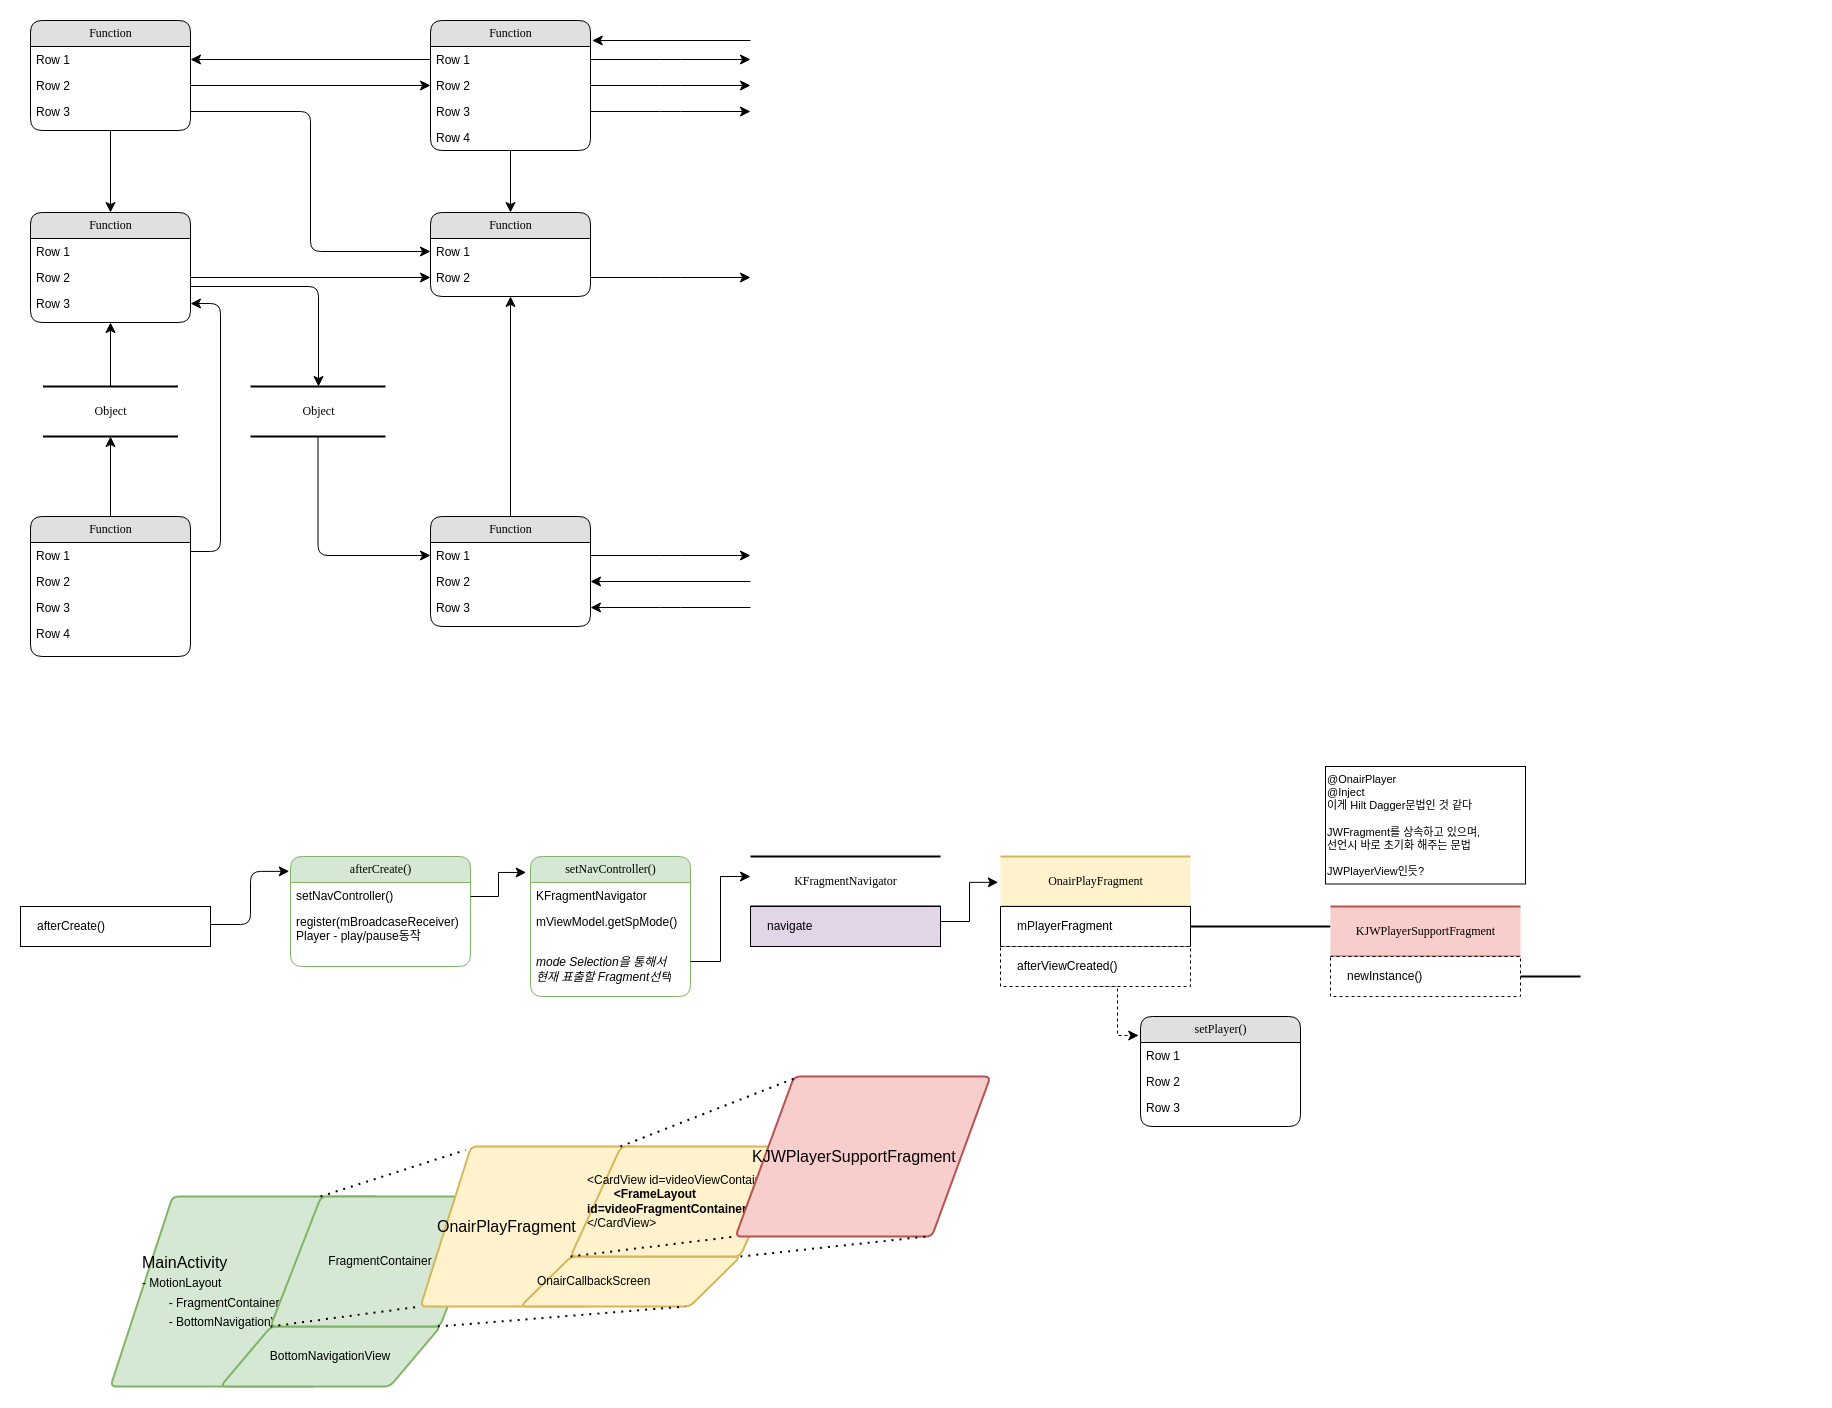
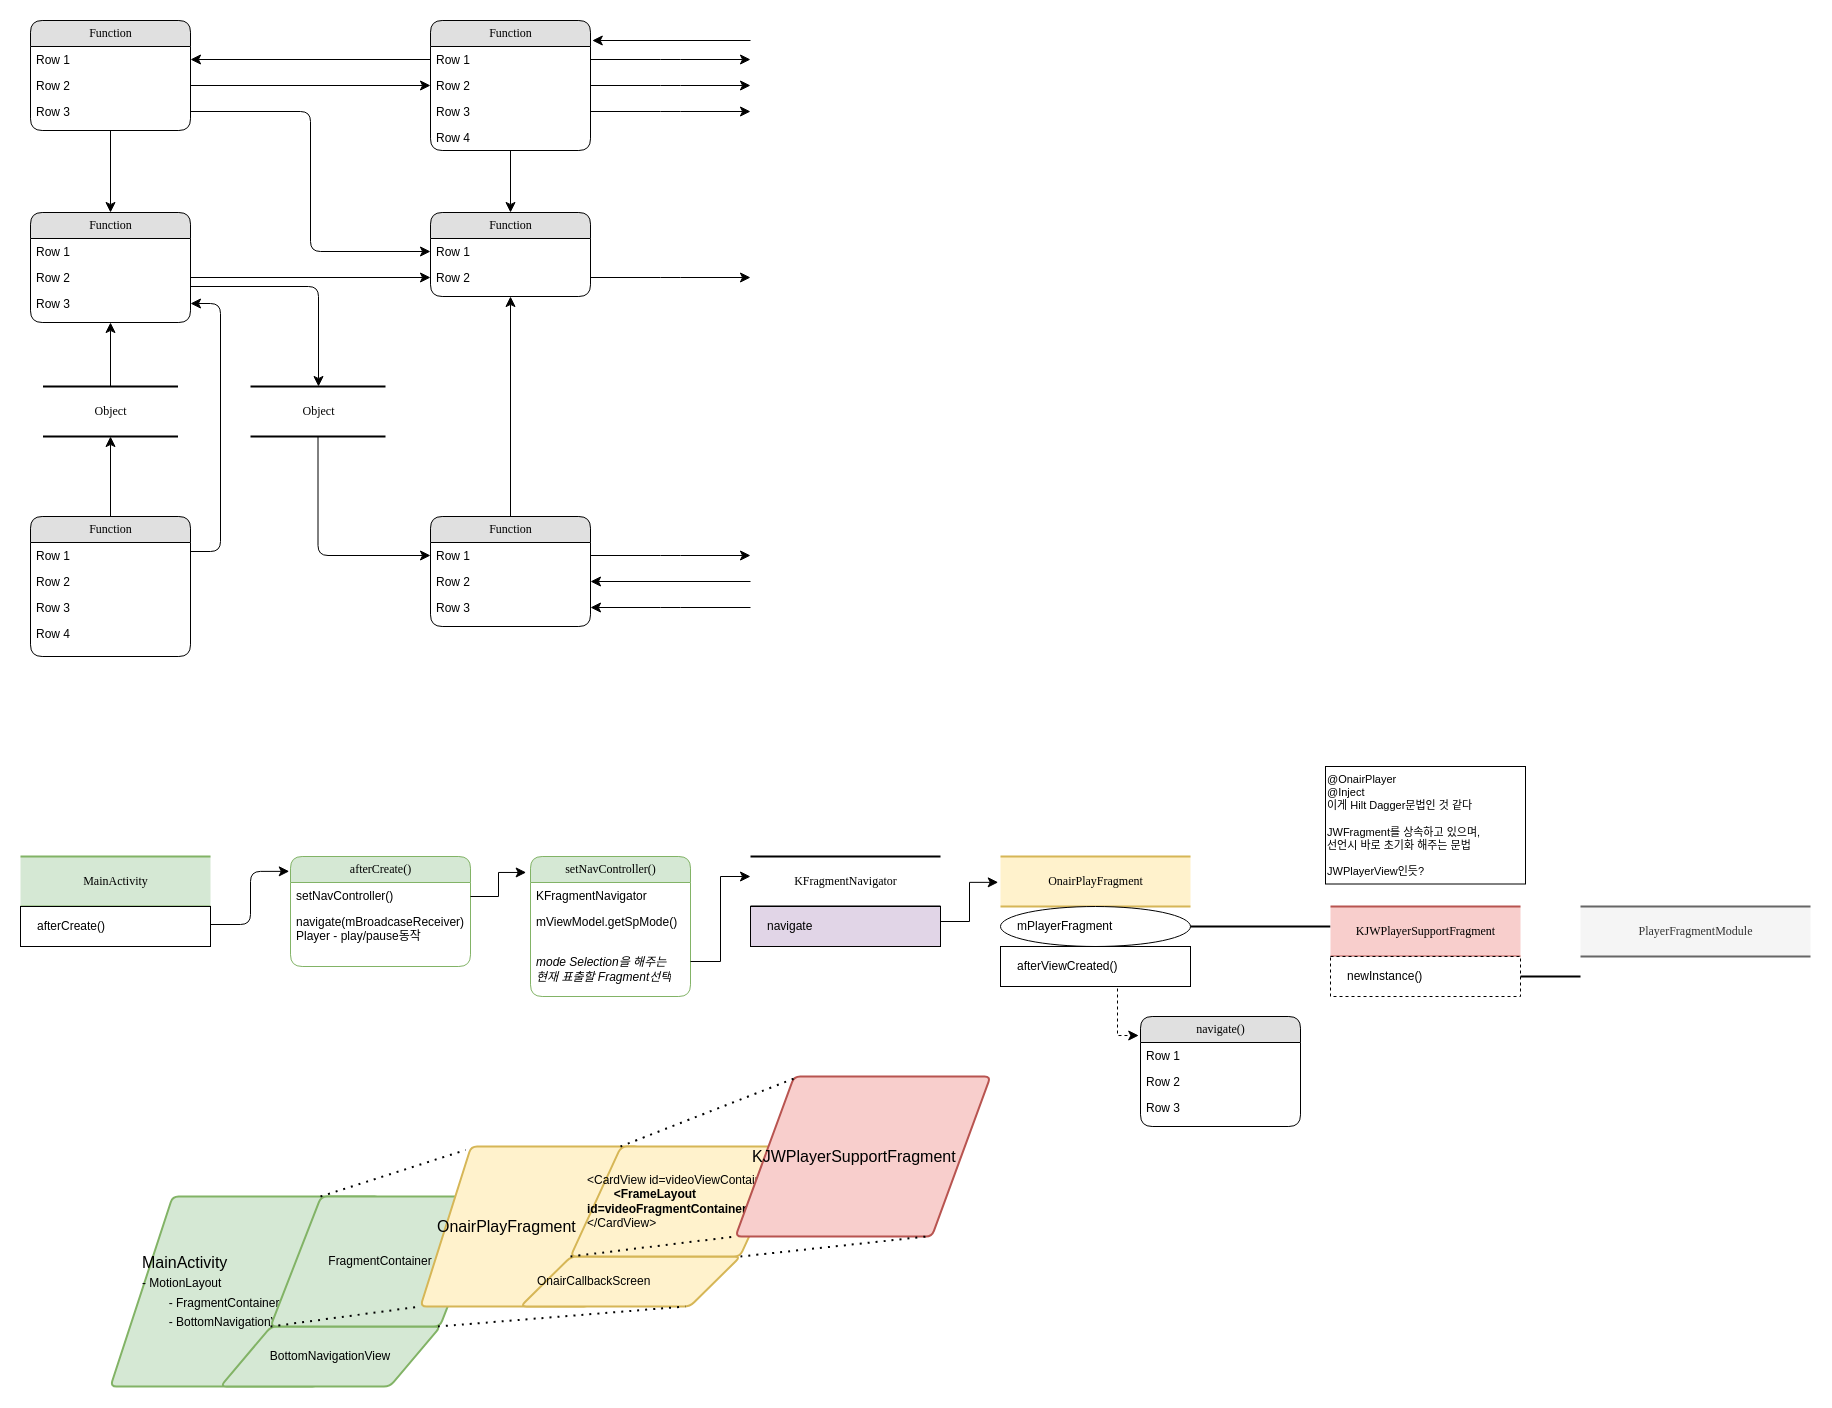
node "MainActivity": added
node "mPlayerFragment": shape rectangle -> ellipse
node "PlayerFragmentModule": added
node "register(mBroadcaseReceiver) Player - play/pause동작": label "register(mBroadcaseReceiver) Player - play/pause동작" -> "navigate(mBroadcaseReceiver) Player - play/pause동작"
node "mode Selection을 통해서 현재 표출할 Fragment선택": label "mode Selection을 통해서 현재 표출할 Fragment선택" -> "mode Selection을 해주는 현재 표출할 Fragment선택"
node "afterViewCreated()": style dashed -> solid
node "setPlayer()": label "setPlayer()" -> "navigate()"
